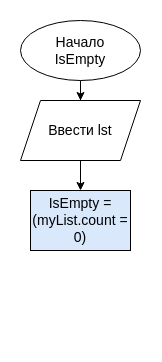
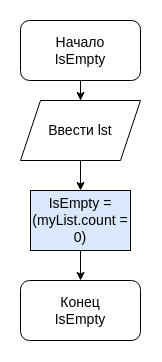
node "Начало IsEmpty": shape ellipse -> rounded rectangle
edge "IsEmpty = (myList.count = 0)" -> "Конец IsEmpty": added
node "Конец IsEmpty": added
